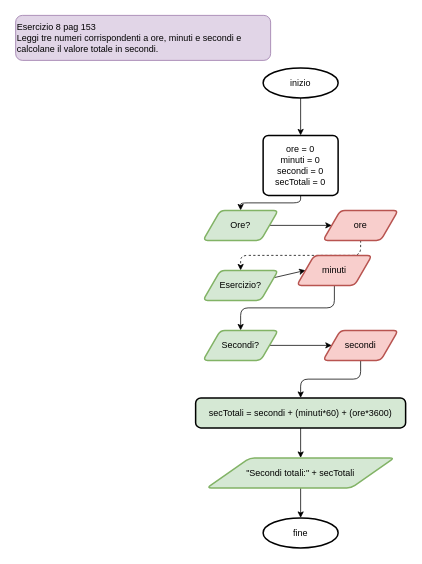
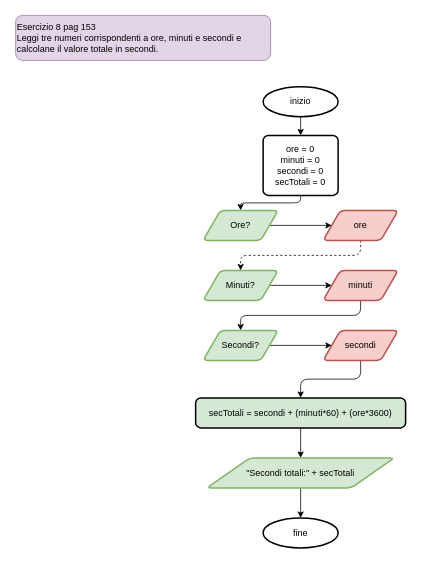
node "inizio": moved (300, 83) -> (300, 102)
node "minuti": moved (334, 270) -> (360, 285)
node "Esercizio?": label "Esercizio?" -> "Minuti?"
